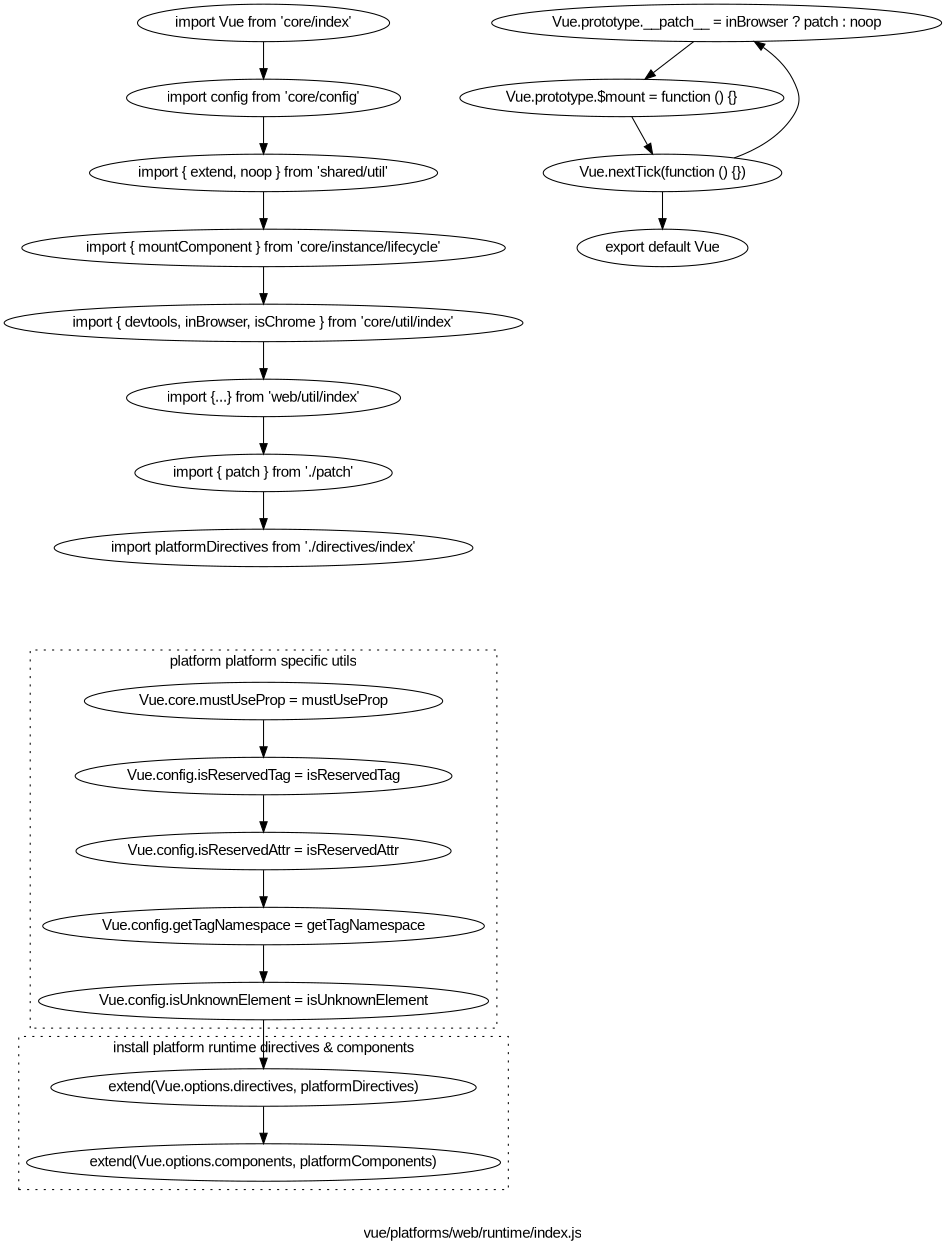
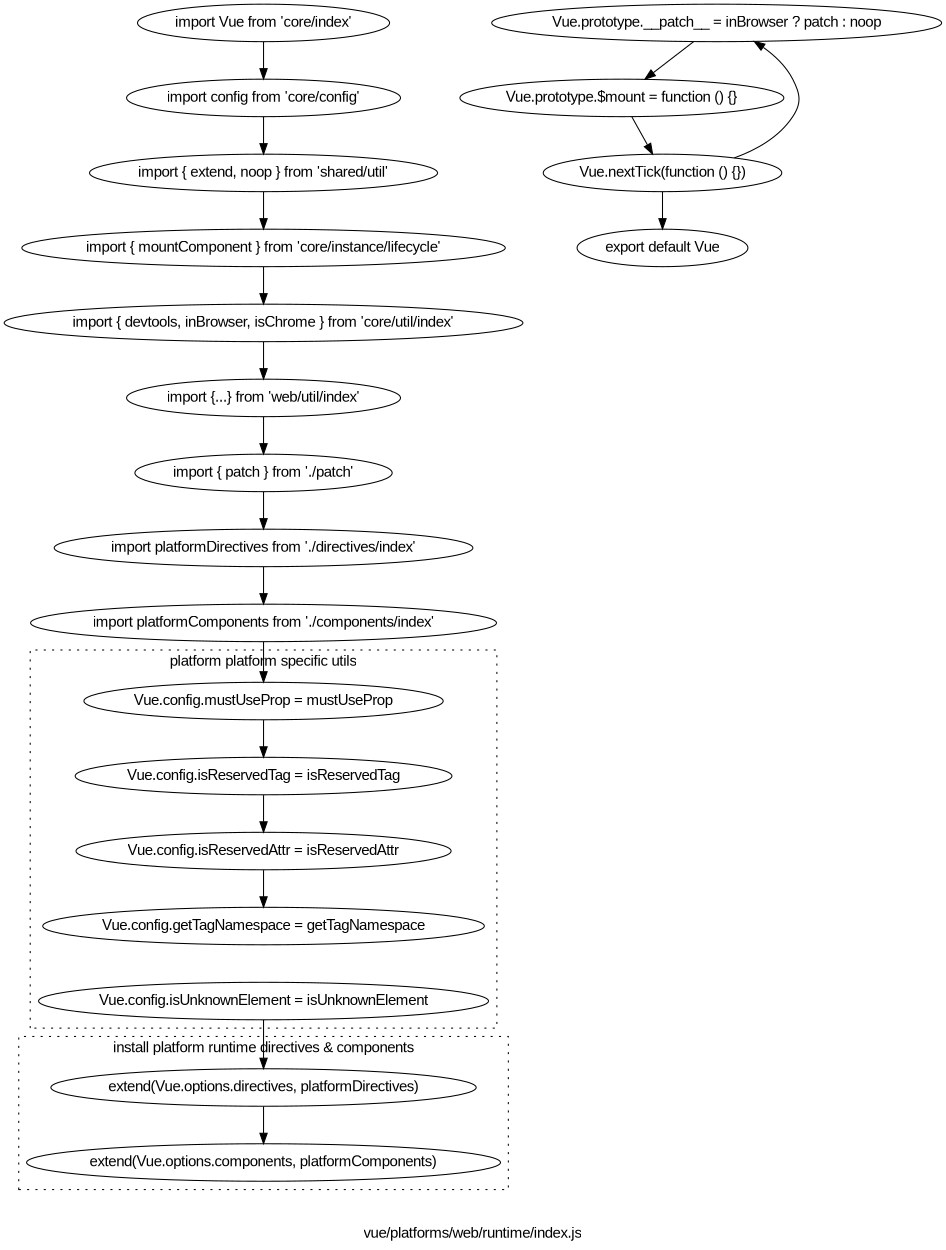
node "import platformComponents from './components/index'": added
node "Vue.core.mustUseProp = mustUseProp": label "Vue.core.mustUseProp = mustUseProp" -> "Vue.config.mustUseProp = mustUseProp"
edge "Vue.config.getTagNamespace = getTagNamespace" -> "Vue.config.isUnknownElement = isUnknownElement": removed
